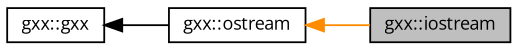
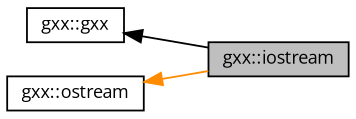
edge "gxx::ostream" -> "gxx::gxx": now "gxx::iostream" -> "gxx::gxx"
